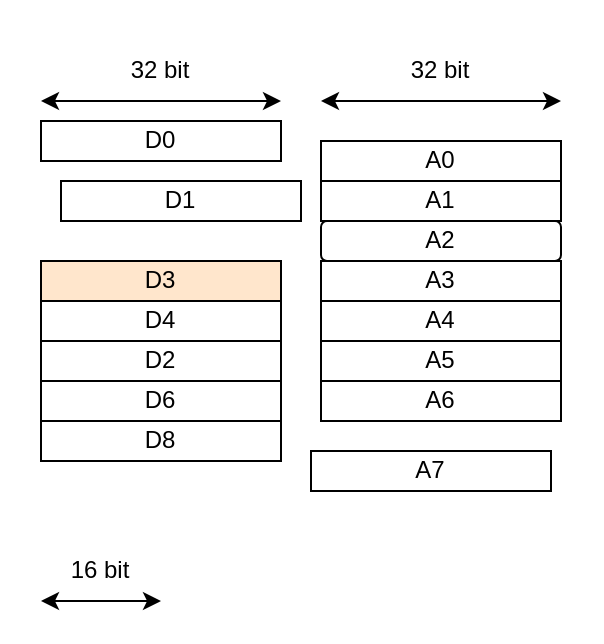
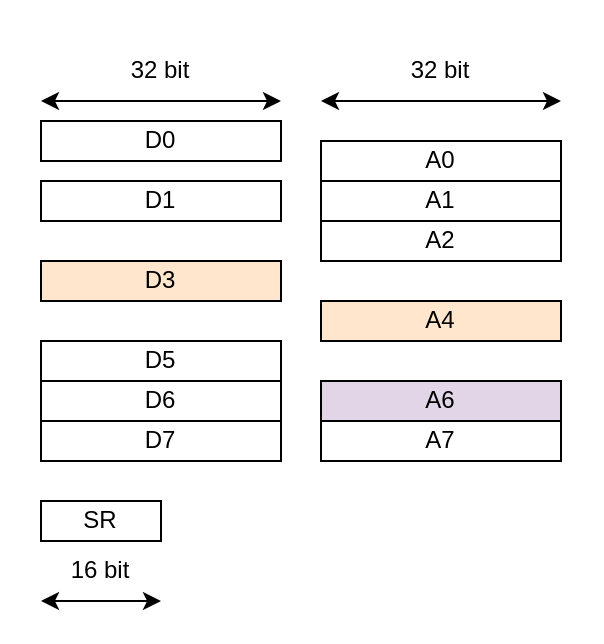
node "D1": moved (181, 201) -> (161, 201)
node "A2": shape rounded rectangle -> rectangle
node "A3": removed
node "D4": removed
node "A4": fillcolor #ffffff -> #ffe6cc
node "D2": label "D2" -> "D5"
node "A5": removed
node "A6": fillcolor #ffffff -> #e1d5e7
node "D8": label "D8" -> "D7"
node "A7": moved (431, 471) -> (441, 441)
node "SR": added
